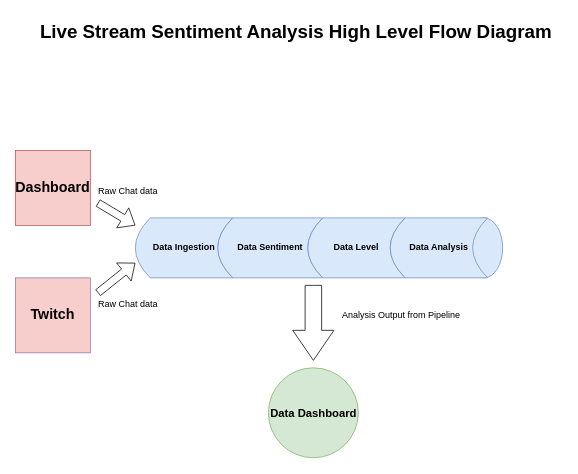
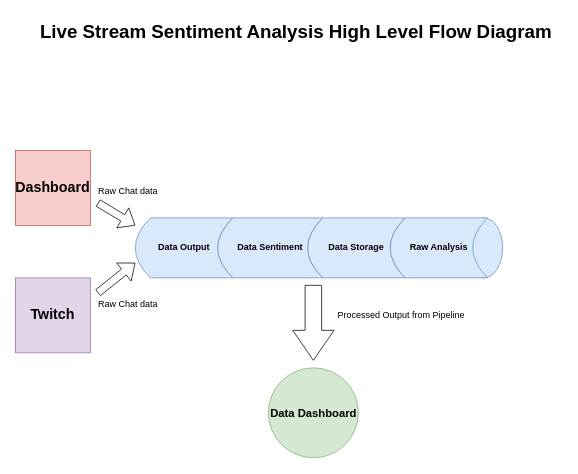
node "Data Ingestion": label "Data Ingestion" -> "Data Output"
node "Data Level": label "Data Level" -> "Data Storage"
node "Data Analysis": label "Data Analysis" -> "Raw Analysis"
node "Twitch": fillcolor #f8cecc -> #e1d5e7
node "Analysis Output from Pipeline": label "Analysis Output from Pipeline" -> "Processed Output from Pipeline"
